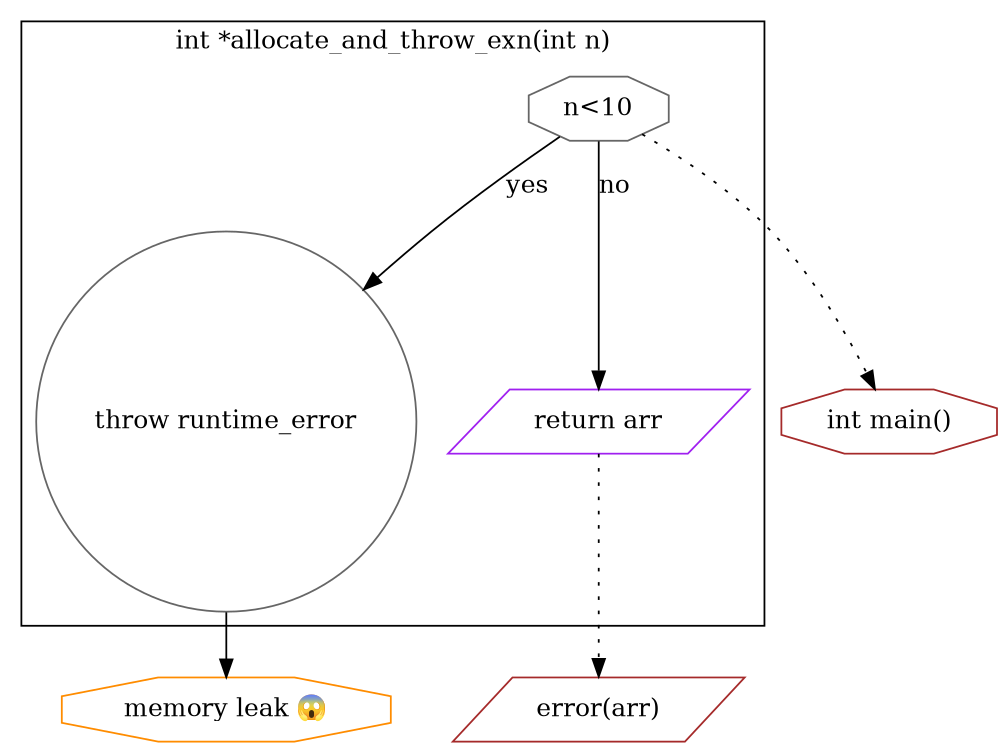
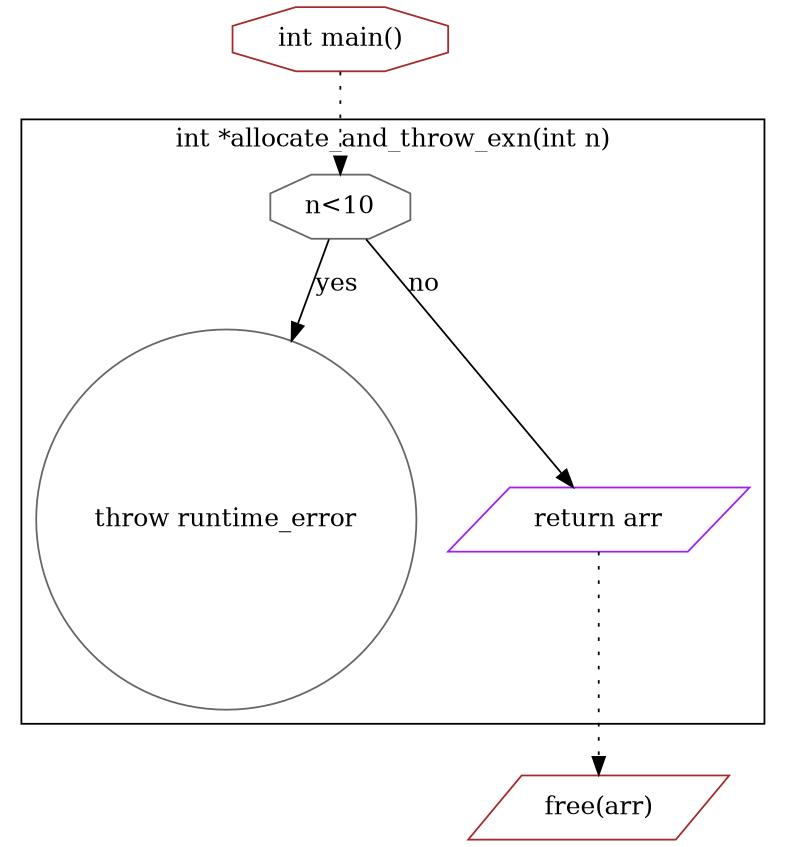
edge "n<10" -> "int main()": reversed
node "memory leak 😱": removed
node "error(arr)": label "error(arr)" -> "free(arr)"
